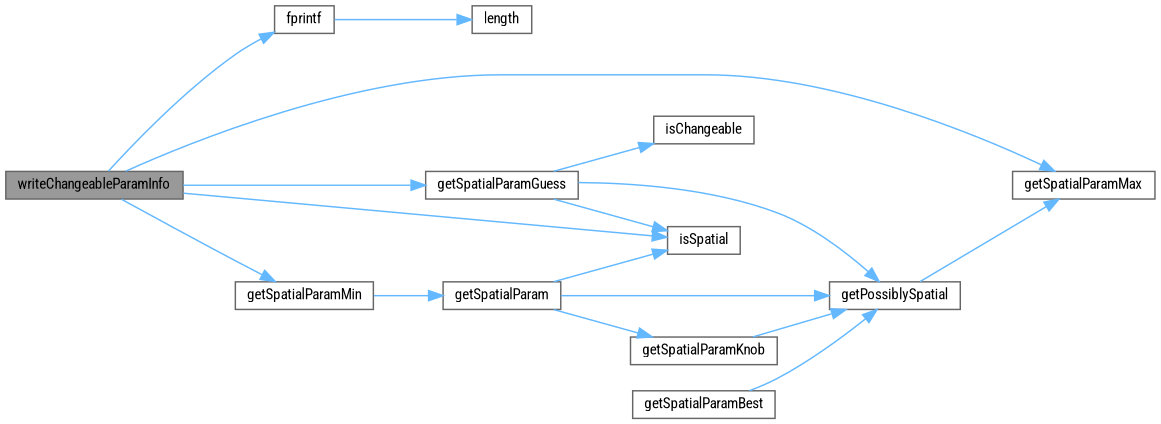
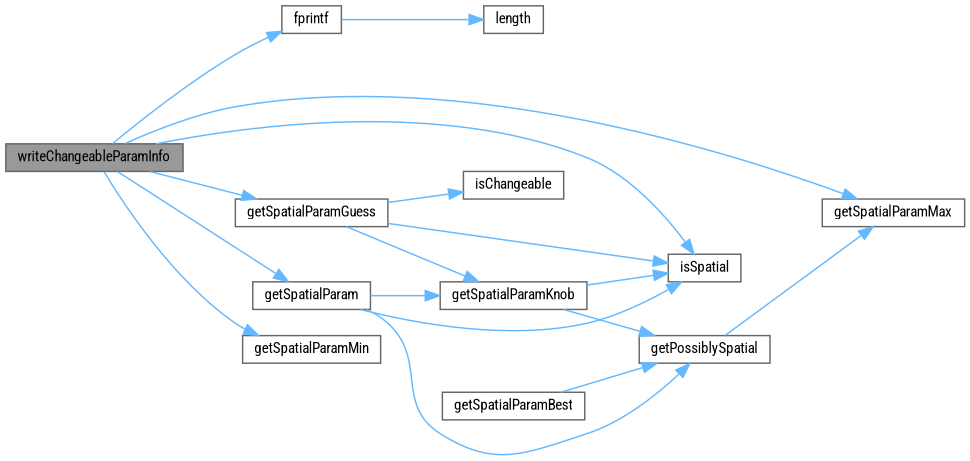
edge "getSpatialParamGuess" -> "getPossiblySpatial": now "getSpatialParamGuess" -> "getSpatialParamKnob"
edge "getSpatialParamKnob" -> "isSpatial": added
edge "getSpatialParamMin" -> "getSpatialParam": now "writeChangeableParamInfo" -> "getSpatialParam"
